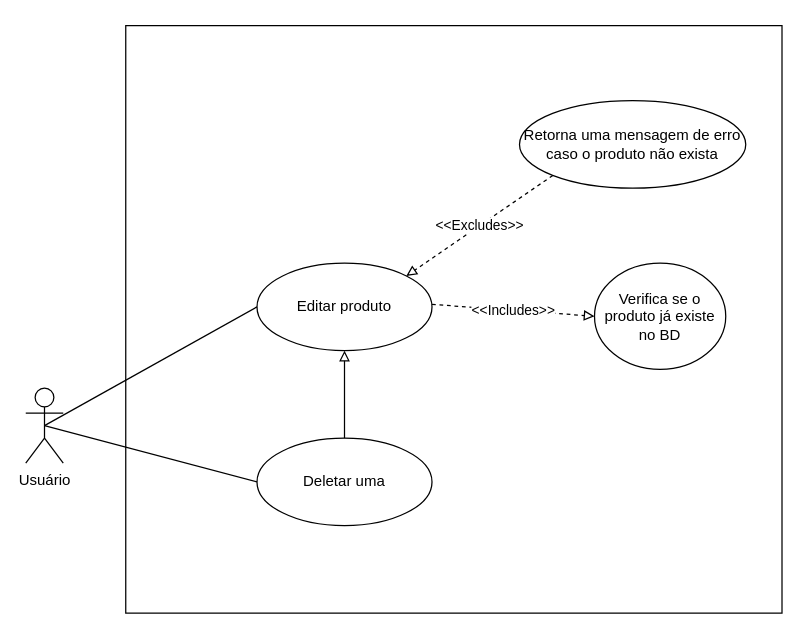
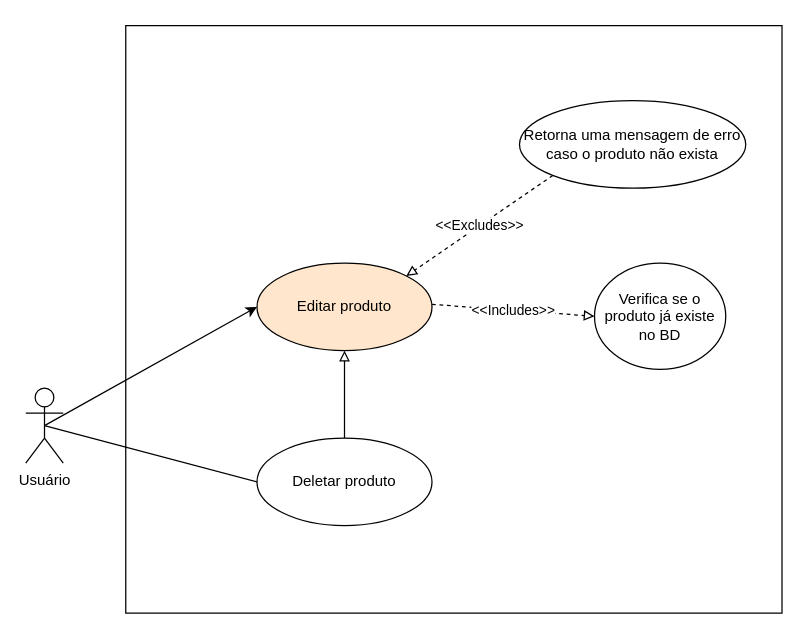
node "Editar produto": fillcolor #ffffff -> #ffe6cc
edge "Editar produto" -- "Usuário": arrowhead none -> classic
node "Deletar uma": label "Deletar uma" -> "Deletar produto"
